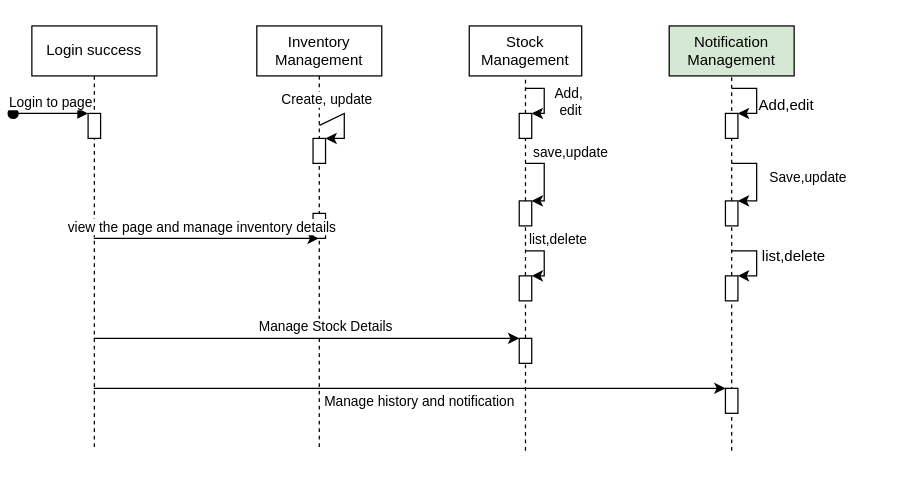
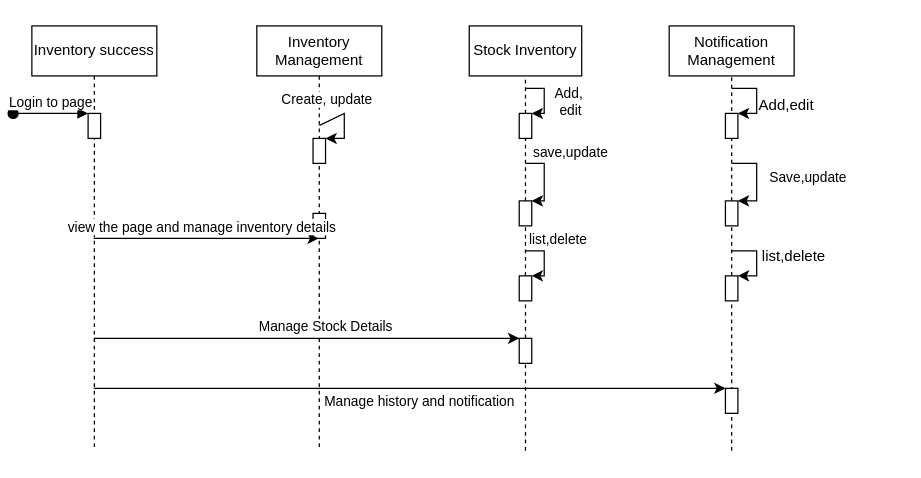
node "Login success": label "Login success" -> "Inventory success"
node "Stock Management": label "Stock Management" -> "Stock Inventory"
node "Notification Management": fillcolor #d5e8d4 -> #ffffff
